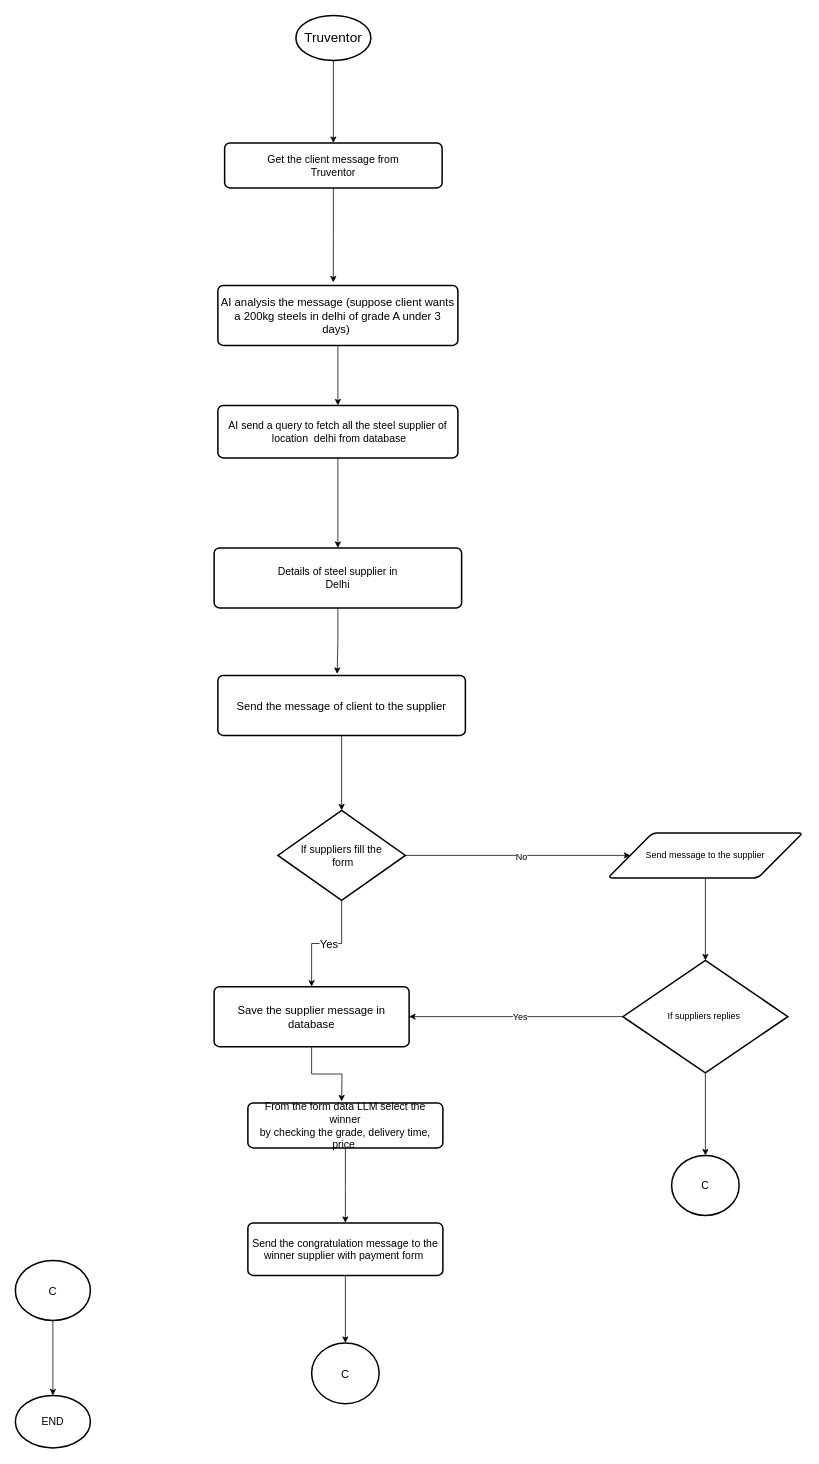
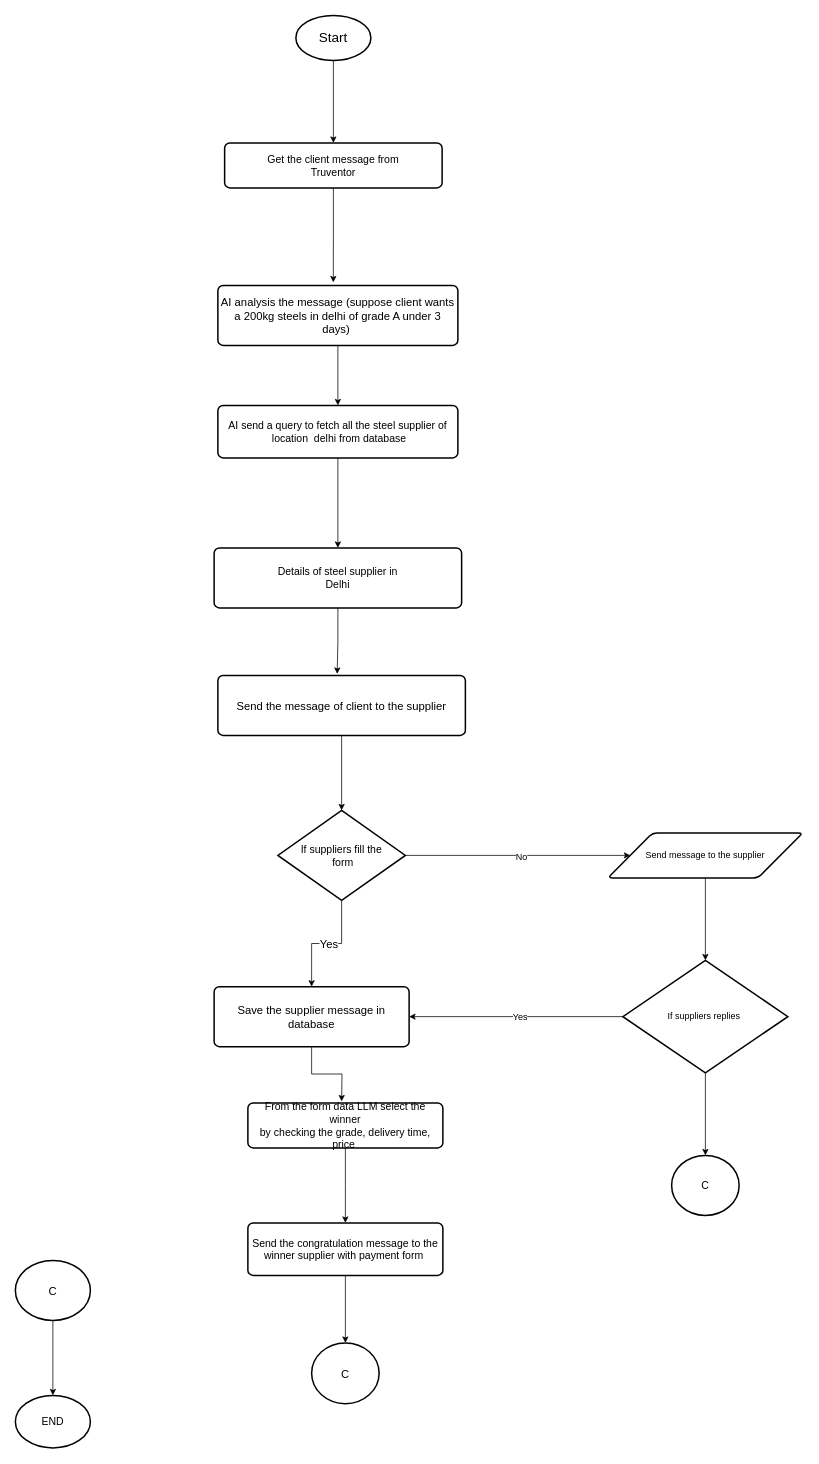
node "Truventor": label "Truventor" -> "Start"
